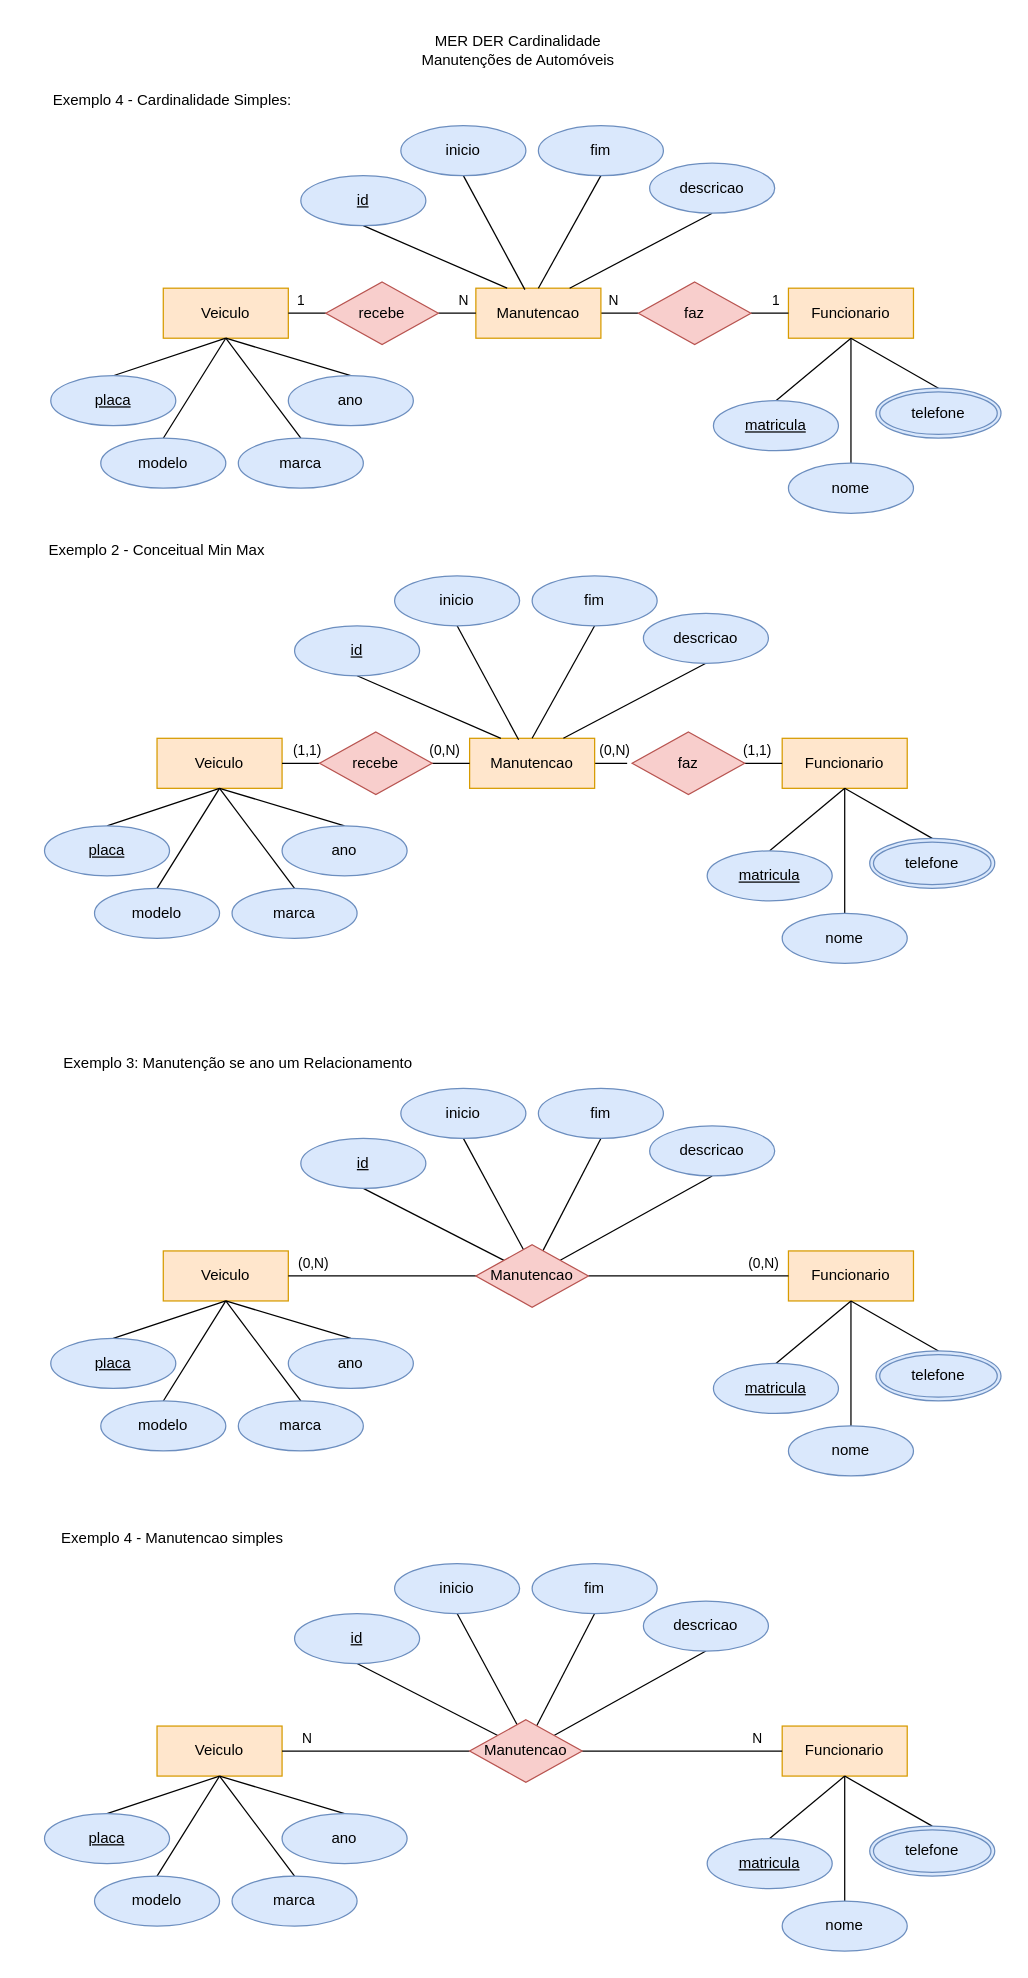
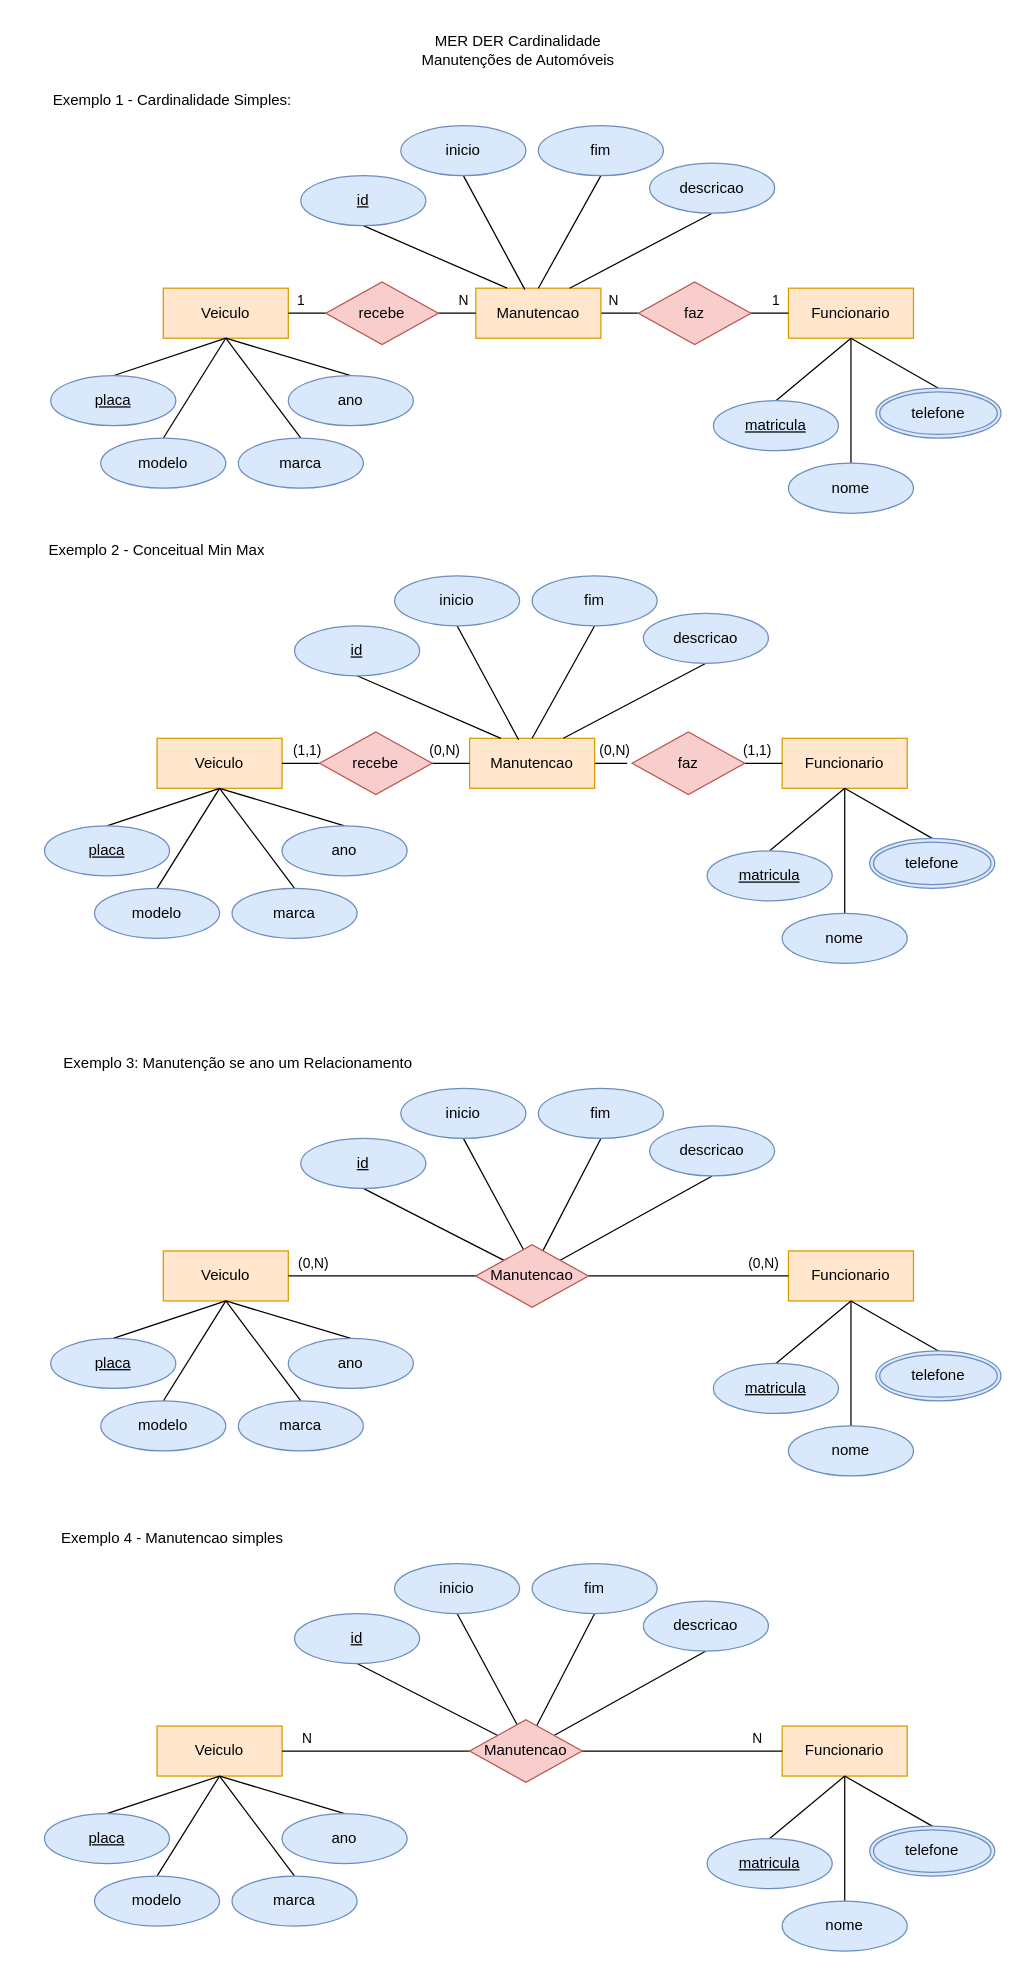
node "Exemplo 4 - Cardinalidade Simples:": label "Exemplo 4 - Cardinalidade Simples:" -> "Exemplo 1 - Cardinalidade Simples:"
